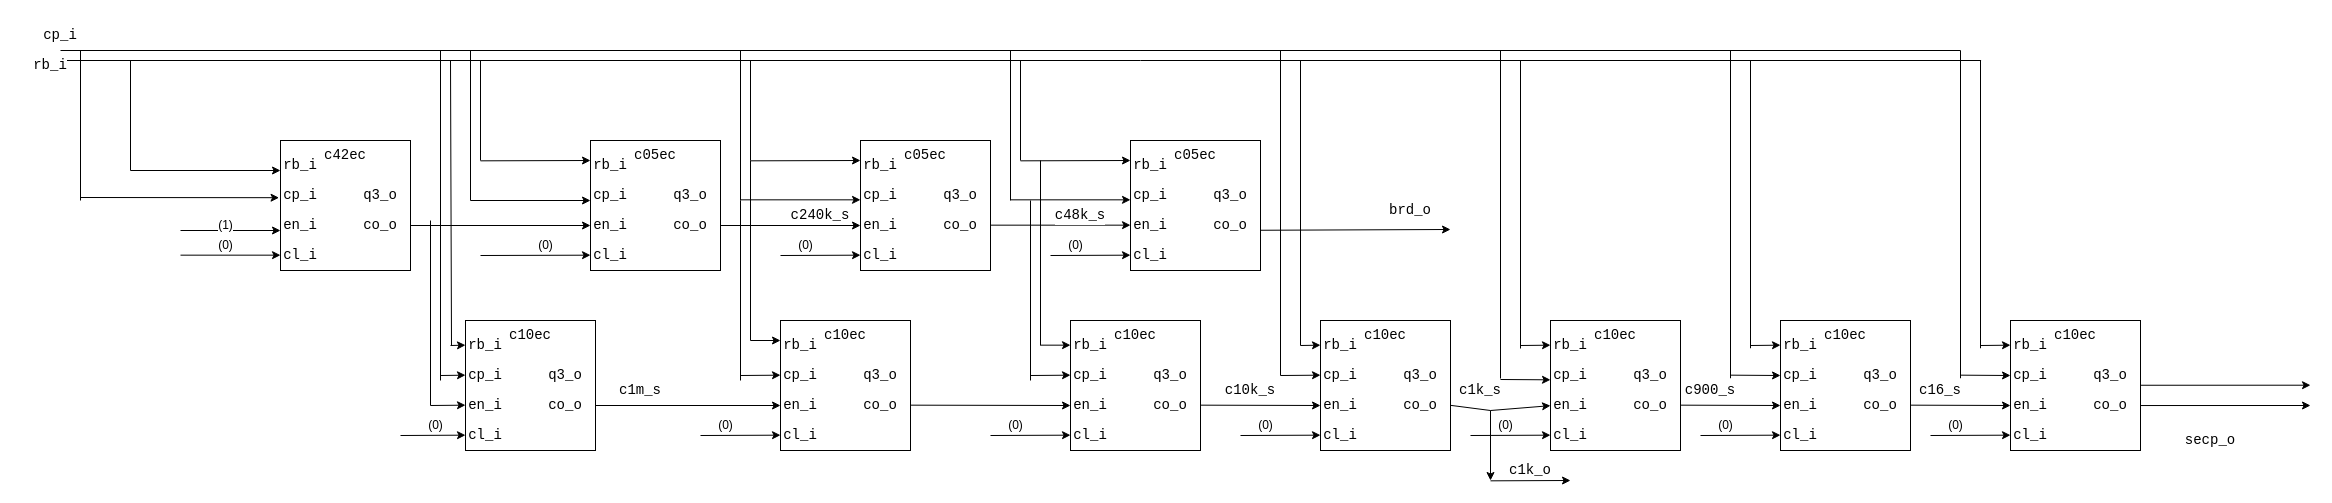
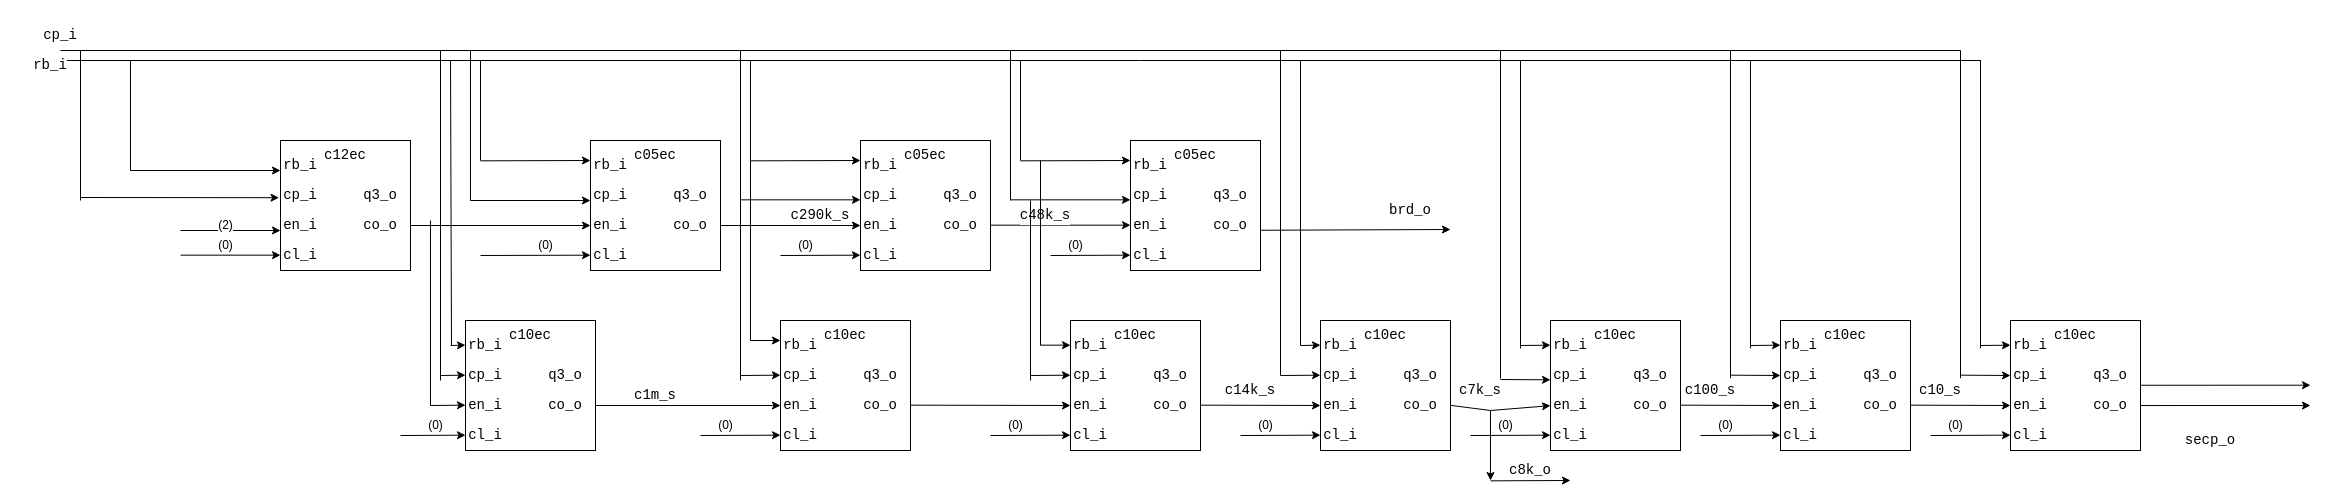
node "c42ec": label "c42ec" -> "c12ec"
node "c240k_s": label "c240k_s" -> "c290k_s"
node "c48k_s": moved (1081, 216) -> (1046, 216)
node "(1)": label "(1)" -> "(2)"
node "c1m_s": moved (641, 391) -> (656, 396)
node "c10k_s": label "c10k_s" -> "c14k_s"
node "c1k_s": label "c1k_s" -> "c7k_s"
node "c900_s": label "c900_s" -> "c100_s"
node "c16_s": label "c16_s" -> "c10_s"
node "c1k_o": label "c1k_o" -> "c8k_o"
